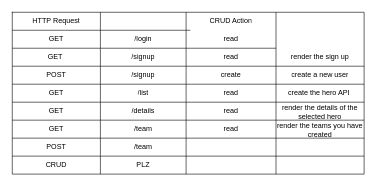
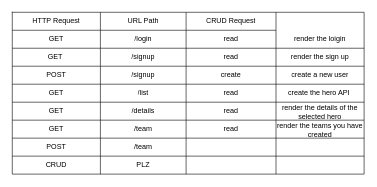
node "URL Path": added
node "CRUD Action": label "CRUD Action" -> "CRUD Request"
node "render the loigin": added
